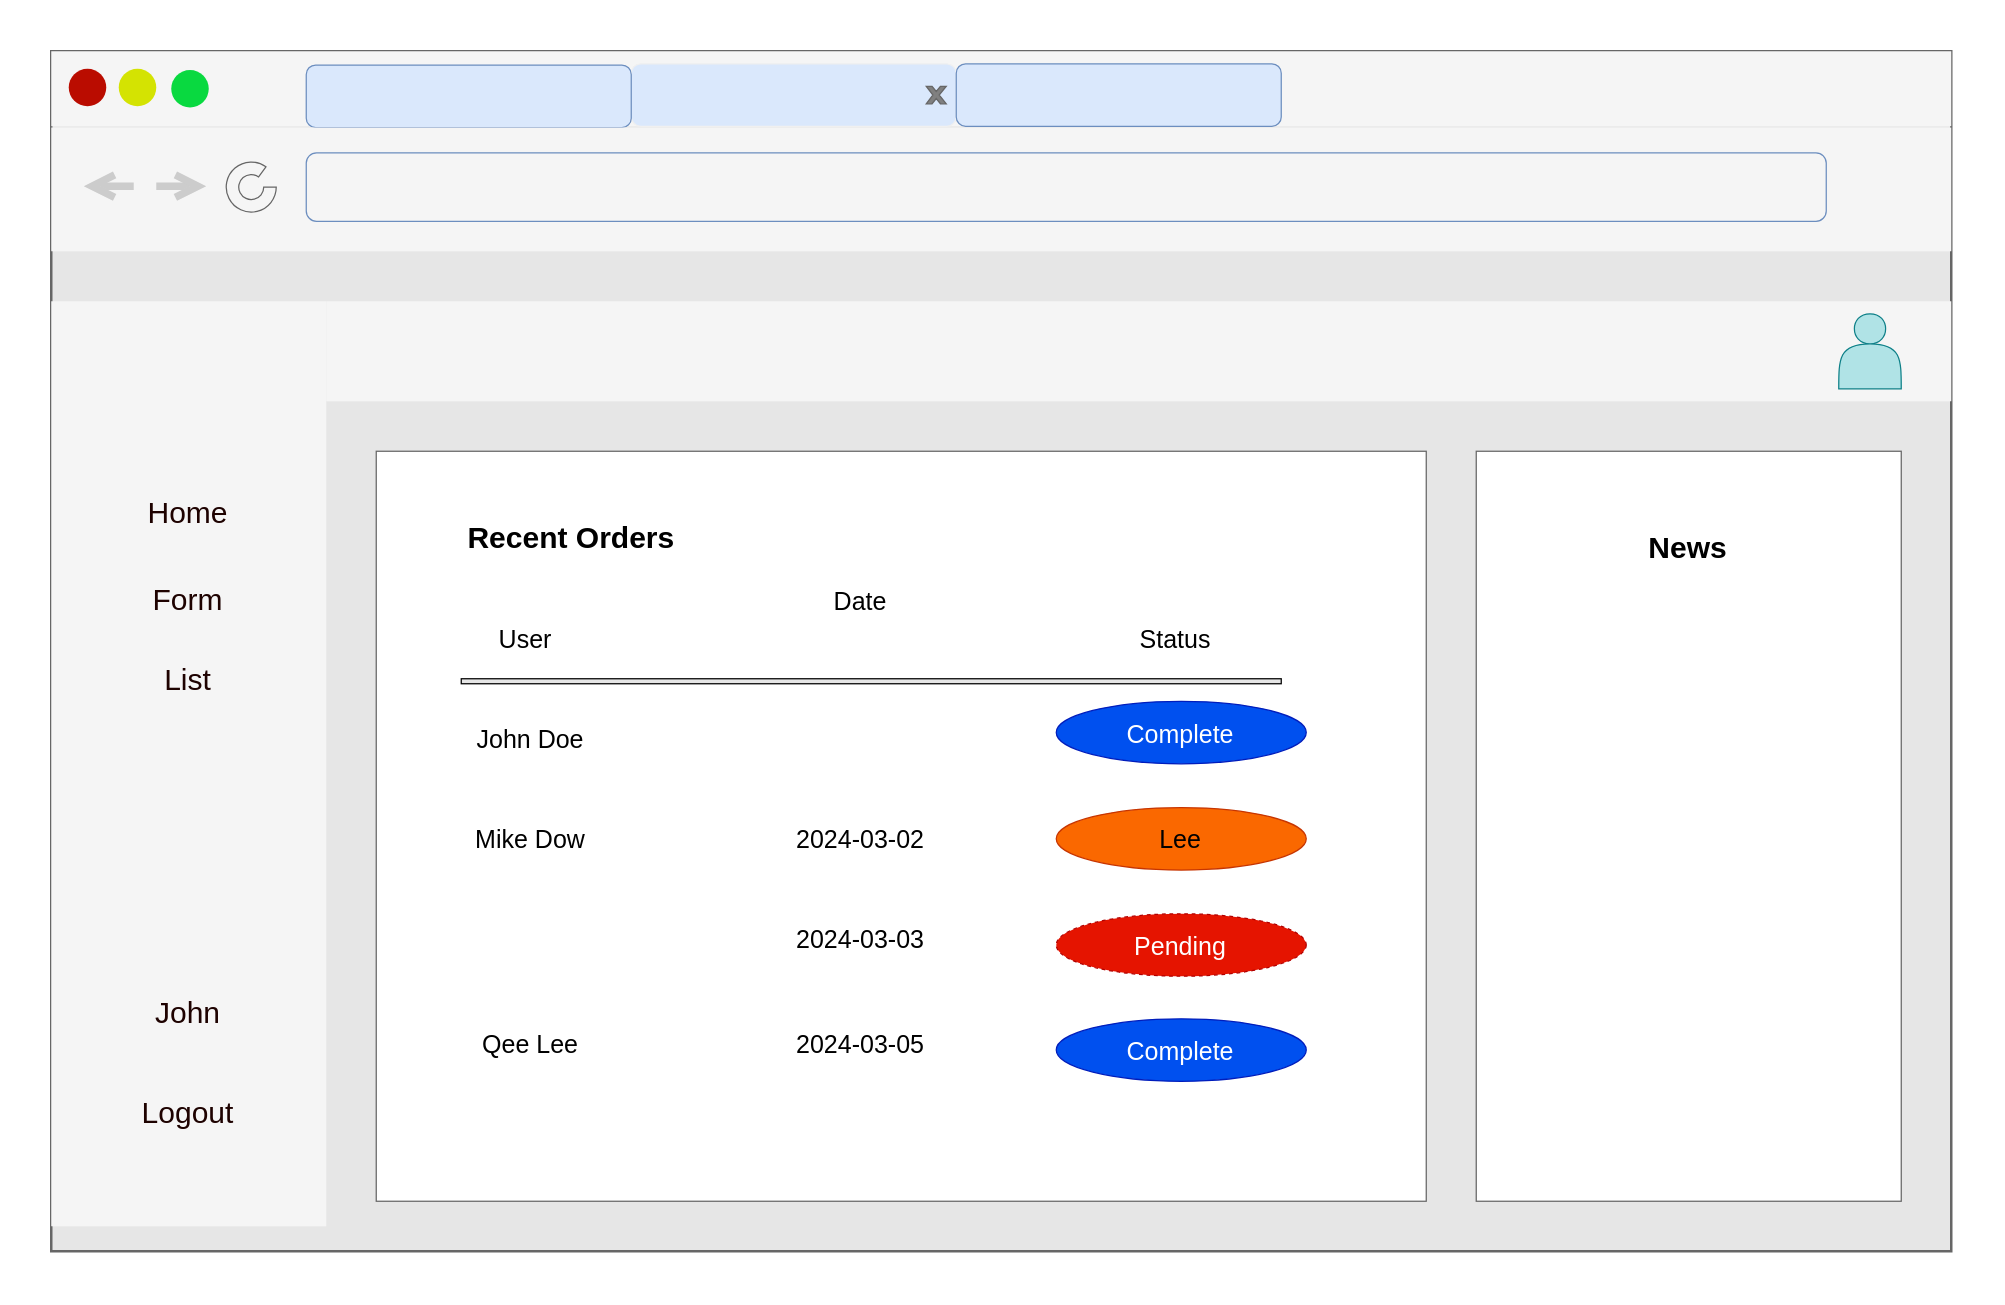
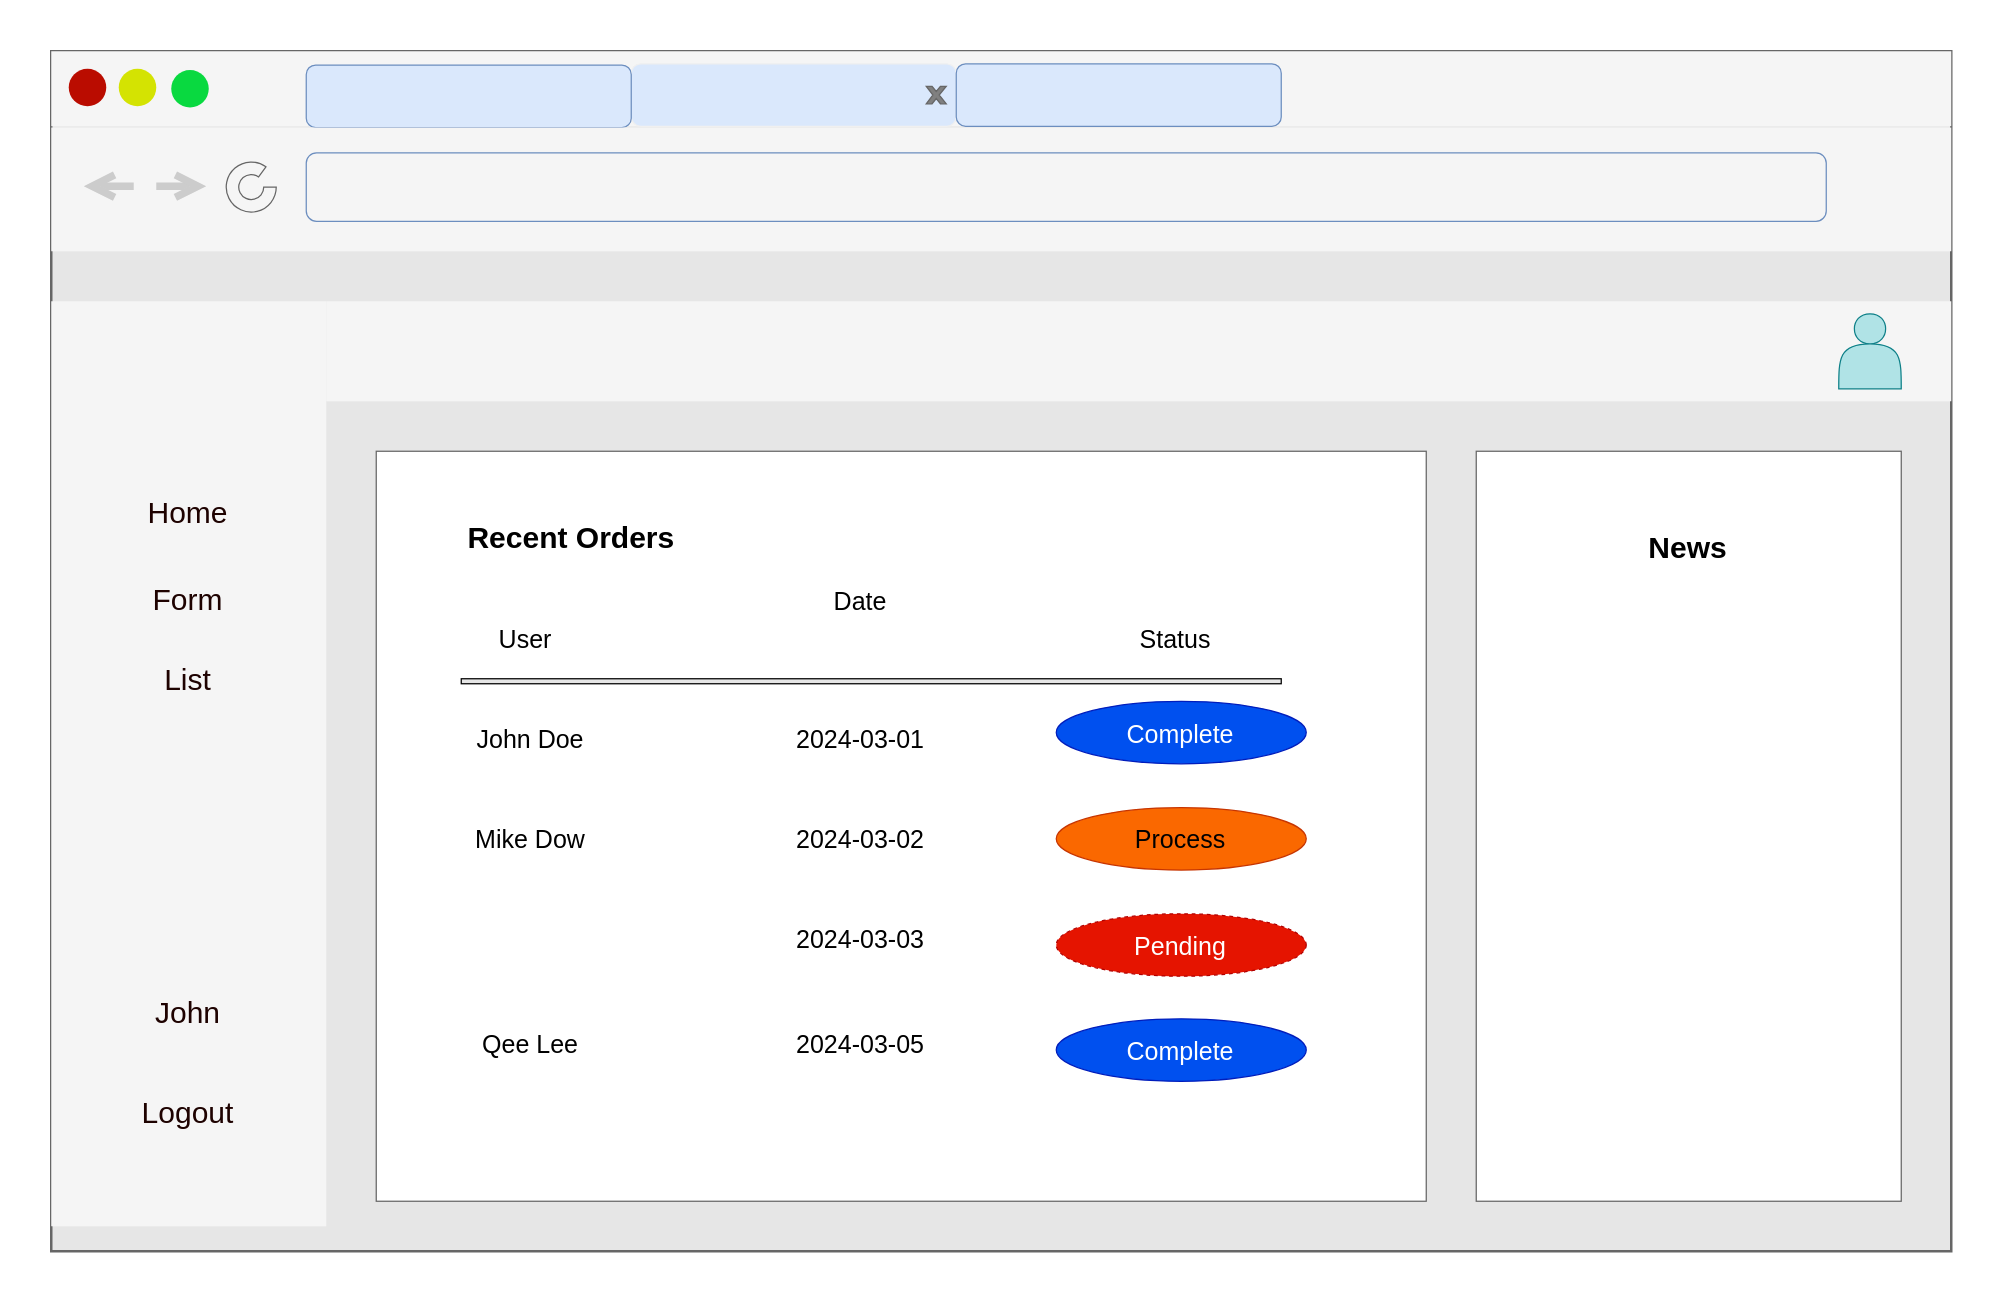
node "2024-03-01": added
node "Lee": label "Lee" -> "Process"
